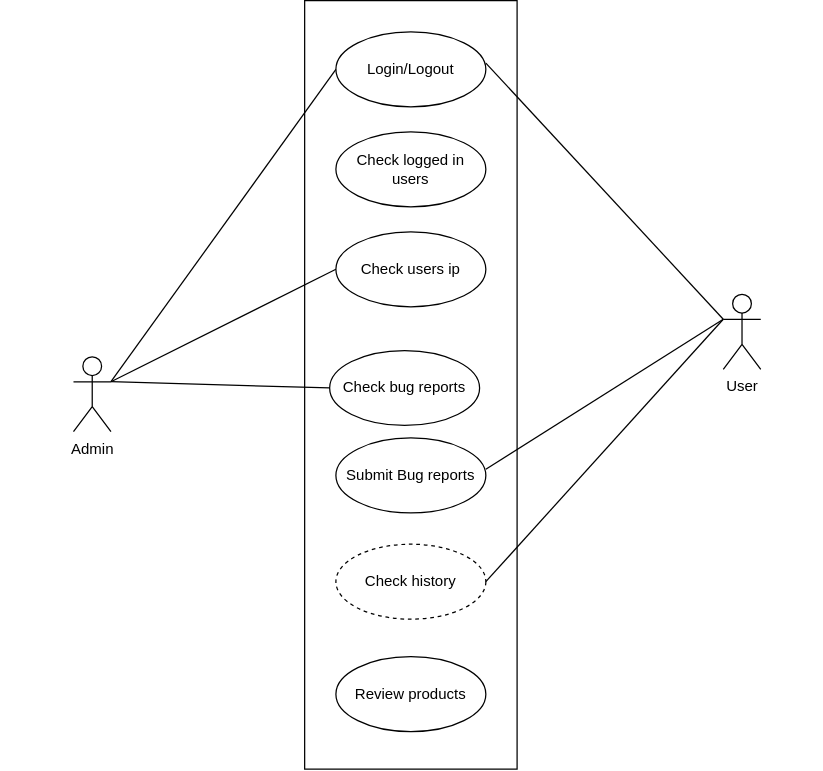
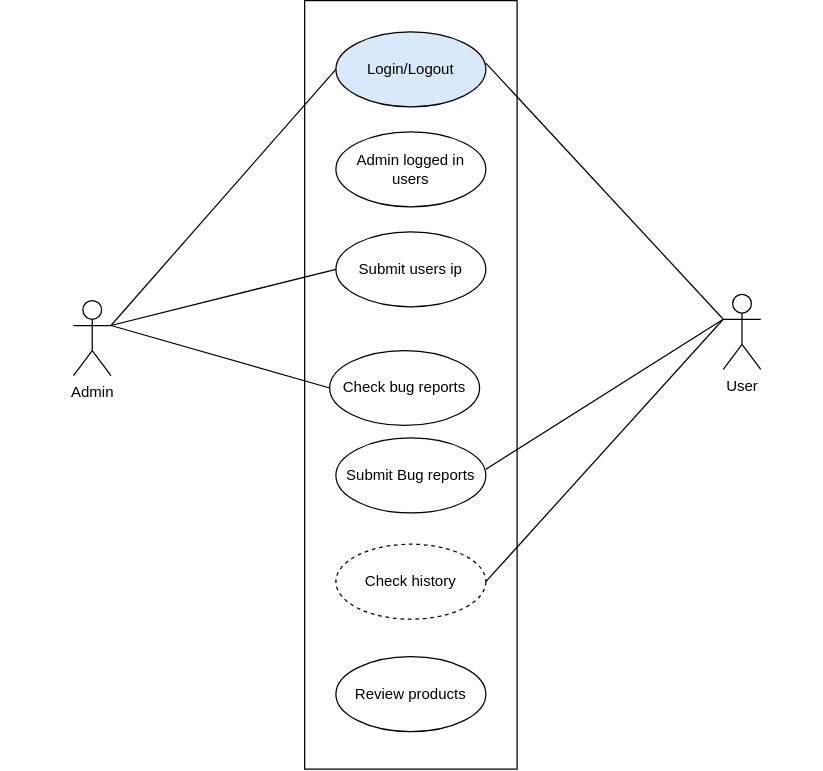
node "Login/Logout": fillcolor #ffffff -> #dae8fc
node "Check logged in users": label "Check logged in users" -> "Admin logged in users"
node "Check users ip": label "Check users ip" -> "Submit users ip"
node "Admin": moved (92, 394) -> (92, 338)
